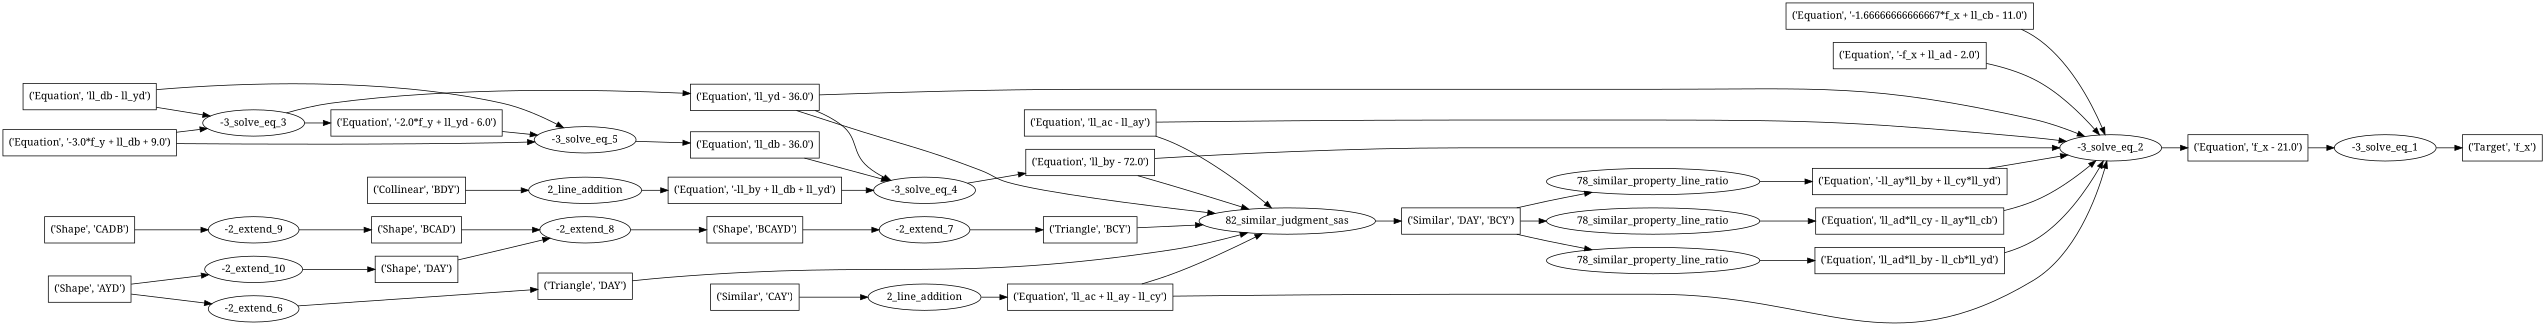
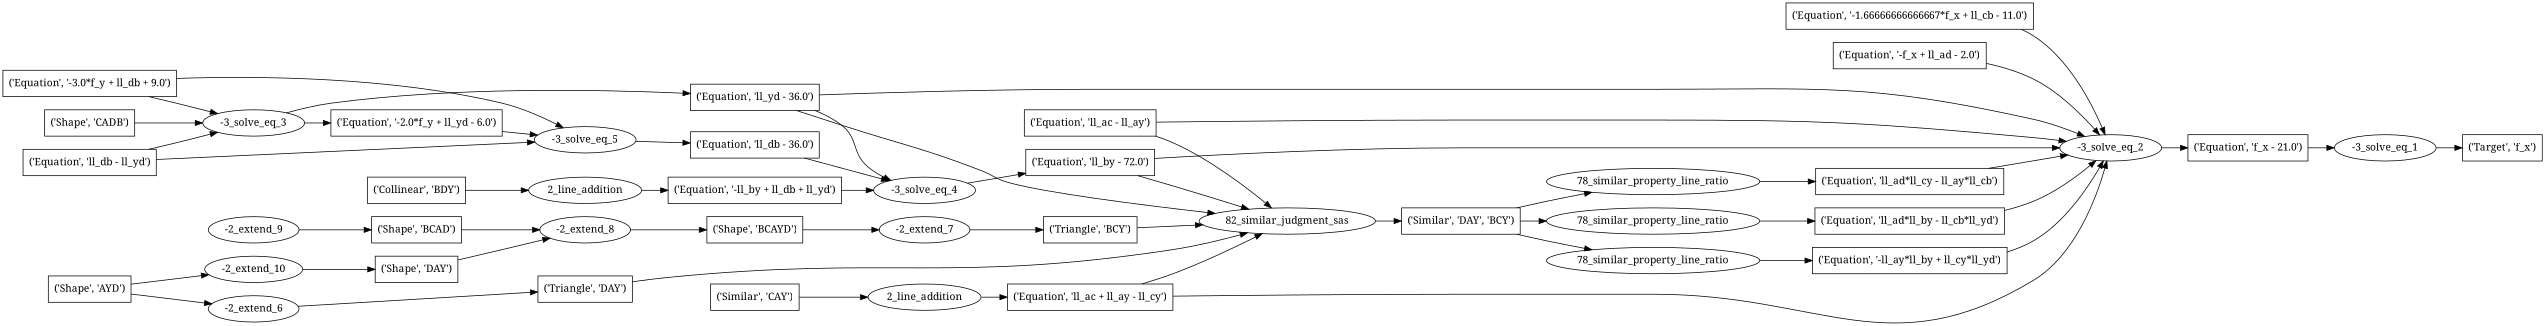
edge "('Shape', 'CADB')" -> "-2_extend_9": now "('Shape', 'CADB')" -> "-3_solve_eq_3"
